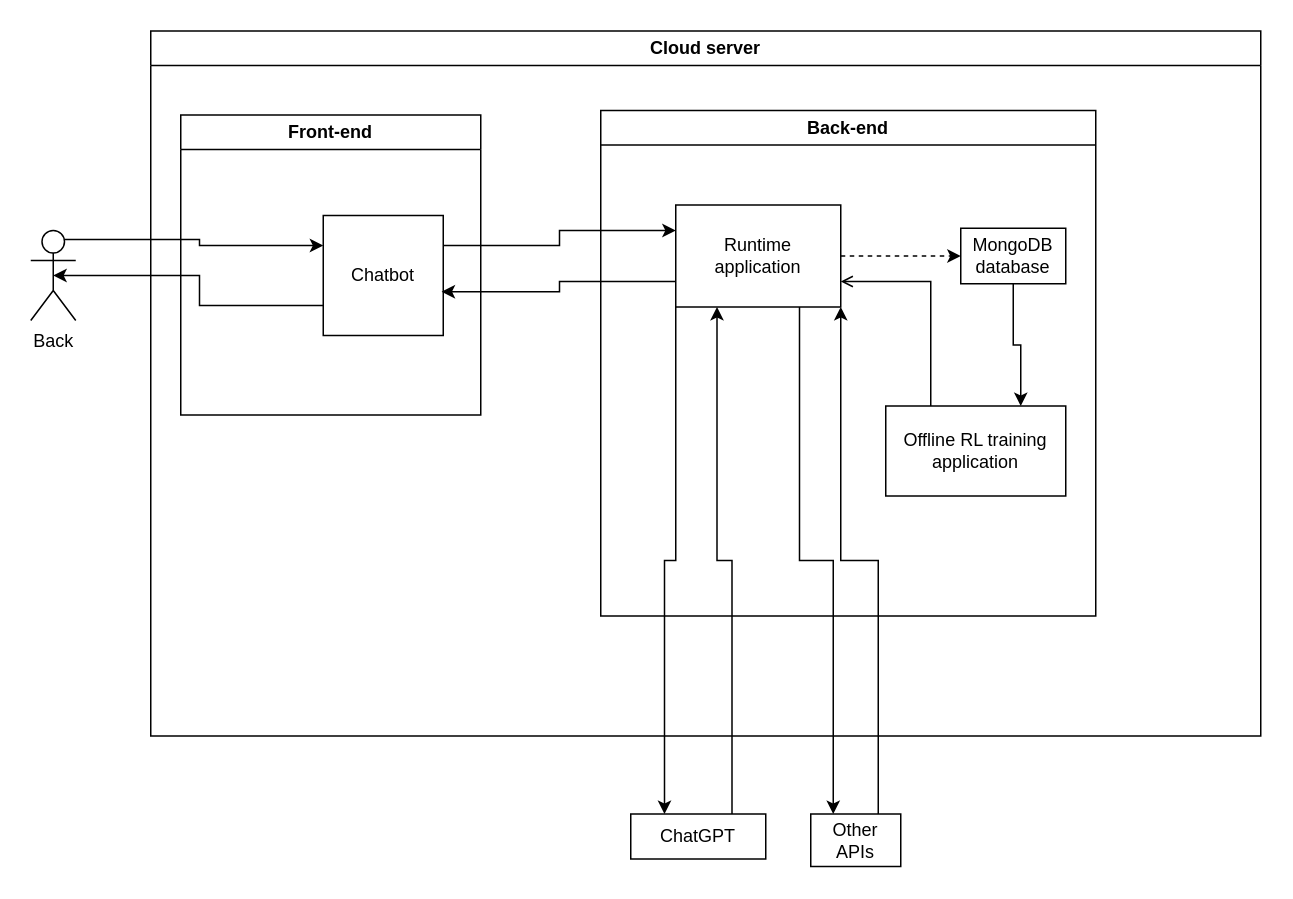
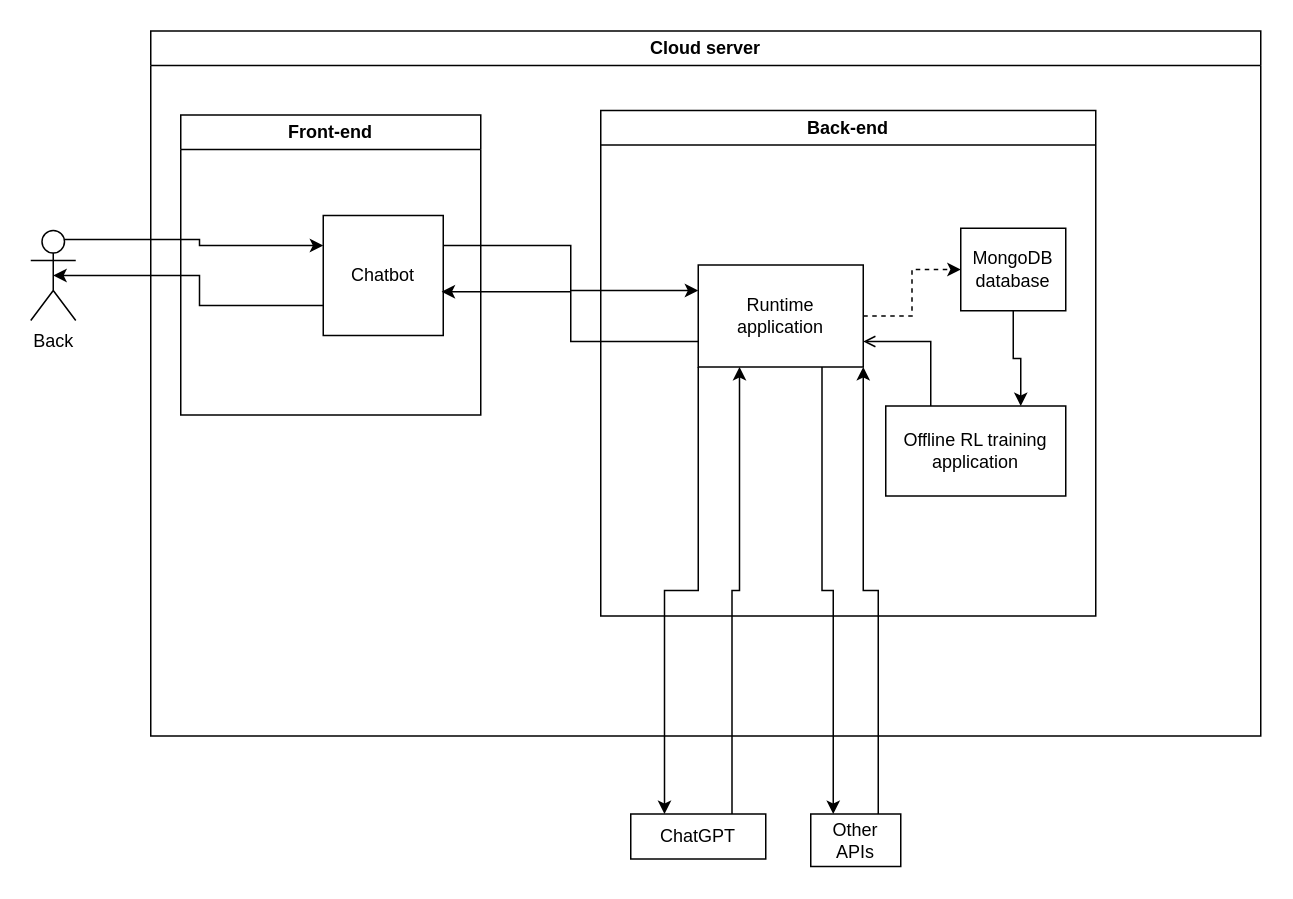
node "Runtime application": moved (758, 256) -> (781, 316)
node "MongoDB database": size 105x56 -> 105x83
